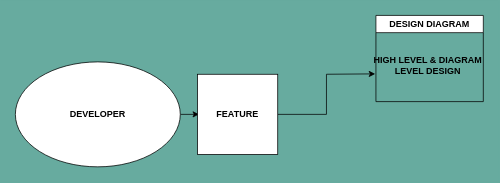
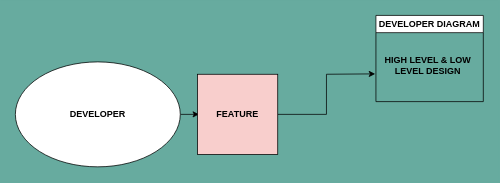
node "DESIGN DIAGRAM": label "DESIGN DIAGRAM" -> "DEVELOPER DIAGRAM"
node "HIGH LEVEL & DIAGRAM LEVEL DESIGN": label "HIGH LEVEL & DIAGRAM LEVEL DESIGN" -> "HIGH LEVEL & LOW LEVEL DESIGN"
node "FEATURE": fillcolor #ffffff -> #f8cecc
